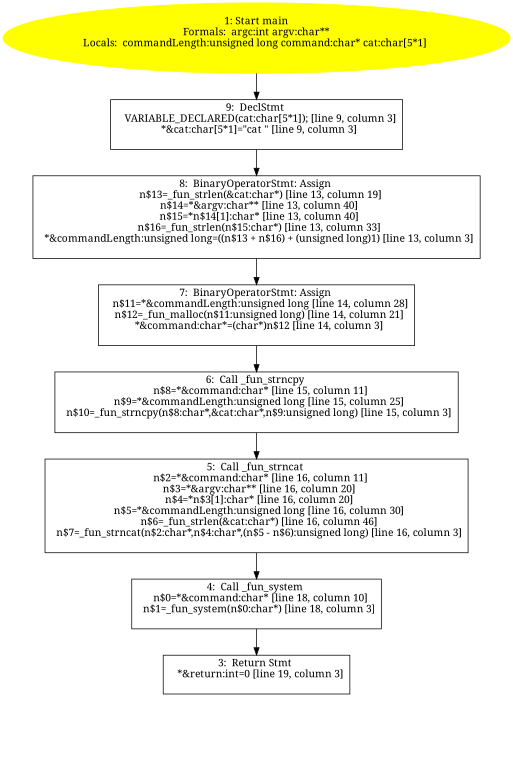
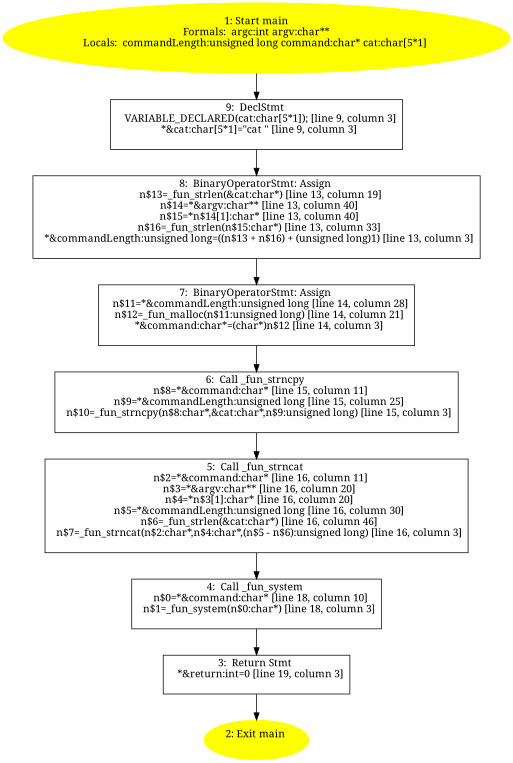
node "2: Exit main": added
